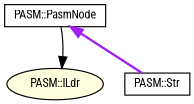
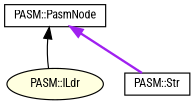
edge "PASM::PasmNode" -> "PASM::ILdr": reversed
